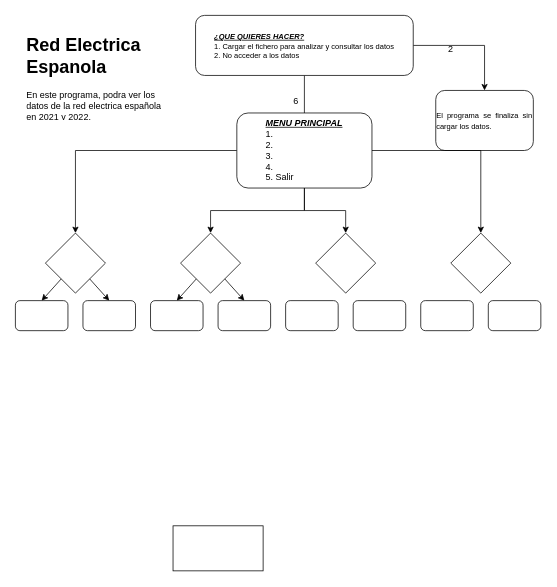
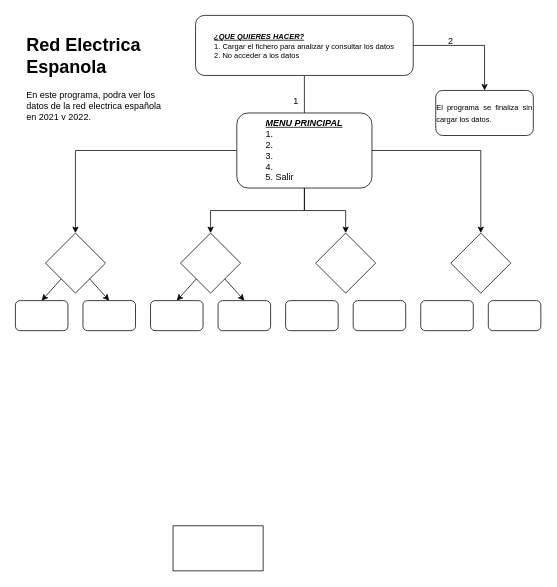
node "2": moved (450, 49) -> (450, 42)
node "6": label "6" -> "1"
node "El programa se finaliza sin cargar los datos.": size 98x60 -> 98x45
